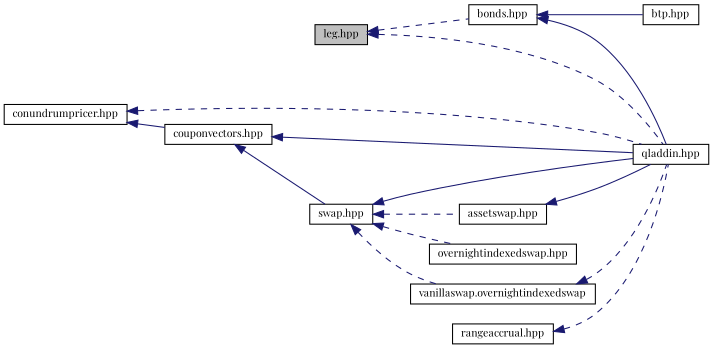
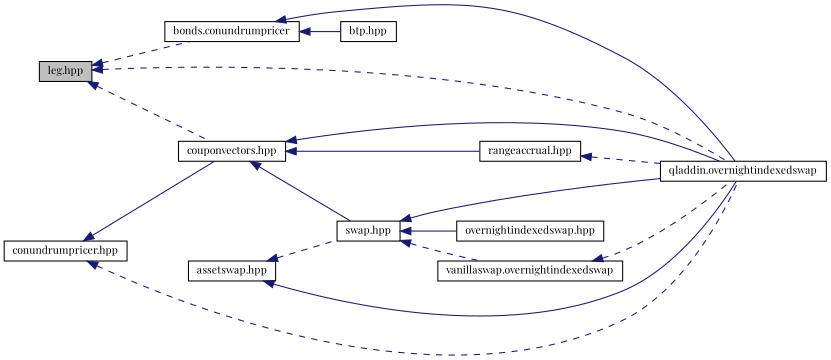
node "bonds.hpp": label "bonds.hpp" -> "bonds.conundrumpricer"
edge "couponvectors.hpp" -> "leg.hpp": added
edge "rangeaccrual.hpp" -> "couponvectors.hpp": added
node "qladdin.hpp": label "qladdin.hpp" -> "qladdin.overnightindexedswap"
edge "assetswap.hpp" -> "swap.hpp": reversed
edge "overnightindexedswap.hpp" -> "swap.hpp": style dashed -> solid
